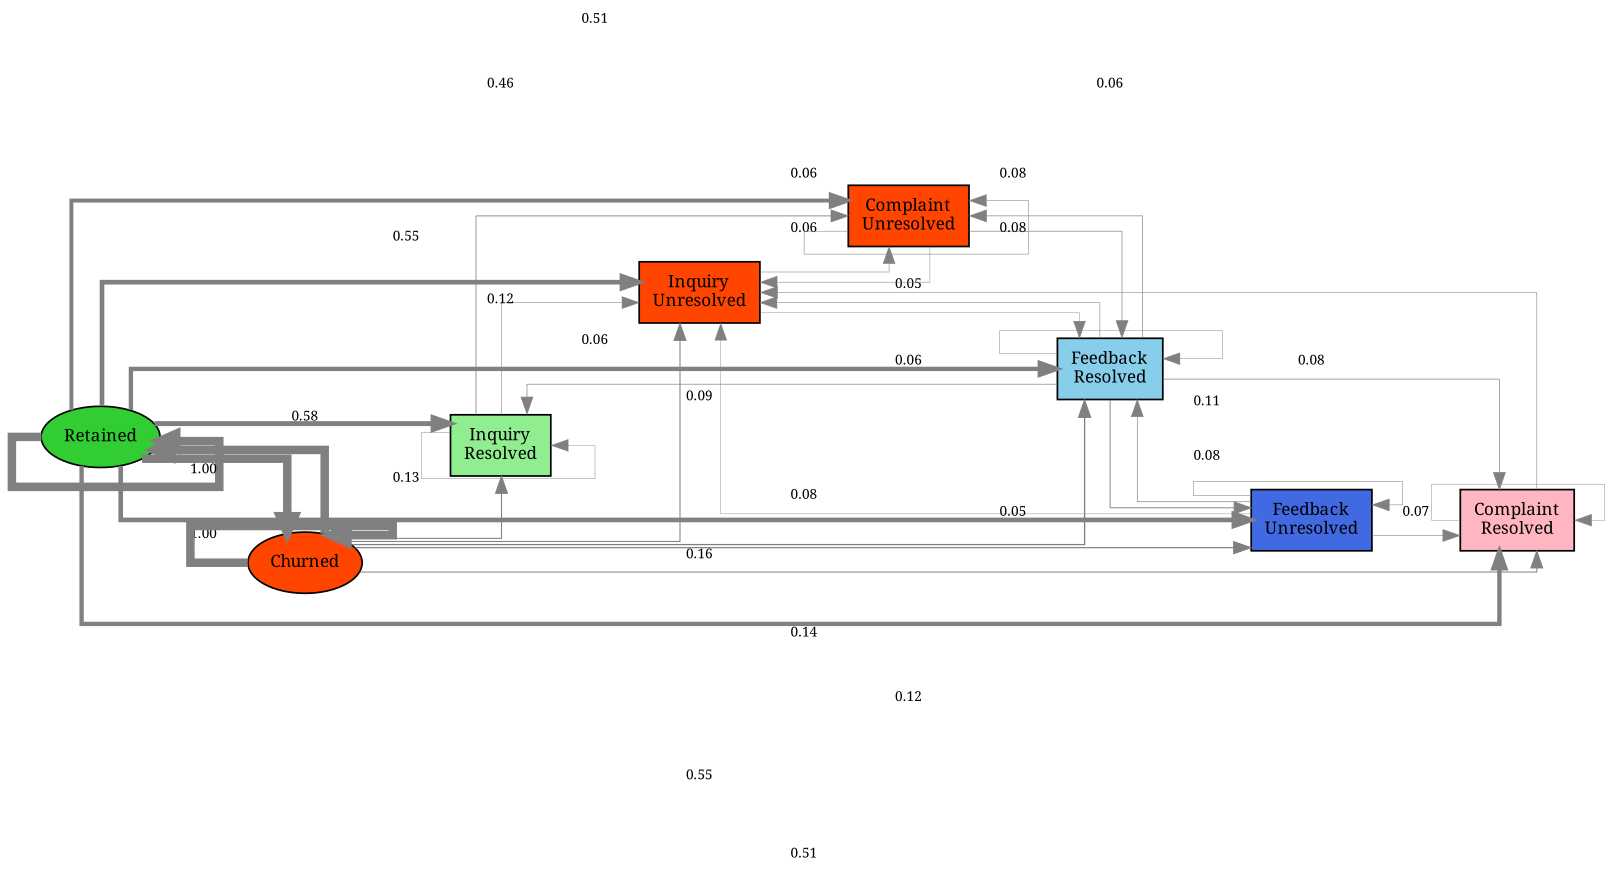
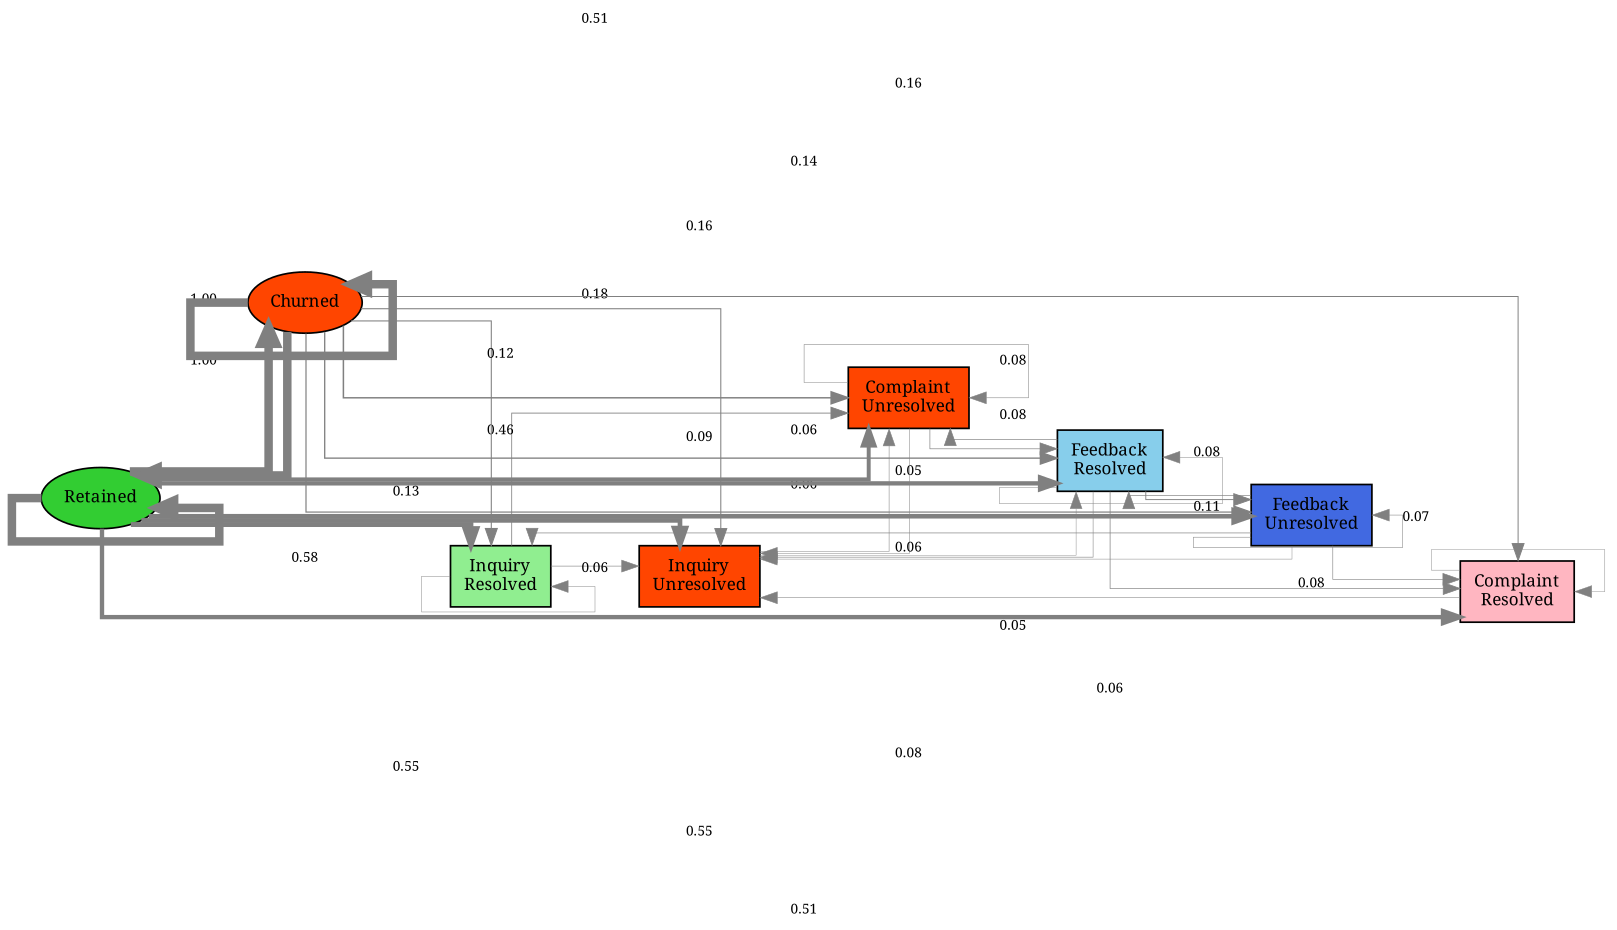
edge "Feedback Resolved" -> "Inquiry Resolved": now "Feedback Unresolved" -> "Inquiry Resolved"
edge "Churned" -> "Complaint Unresolved": added, label "0.18"
edge "Churned" -> "Complaint Resolved": label "0.12" -> "0.16"
